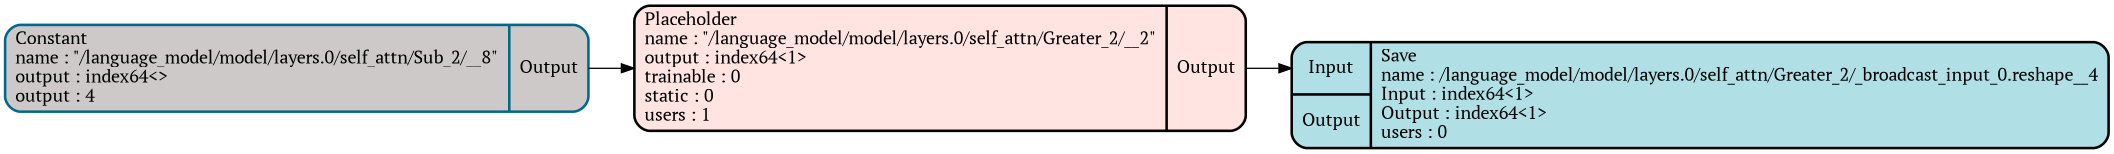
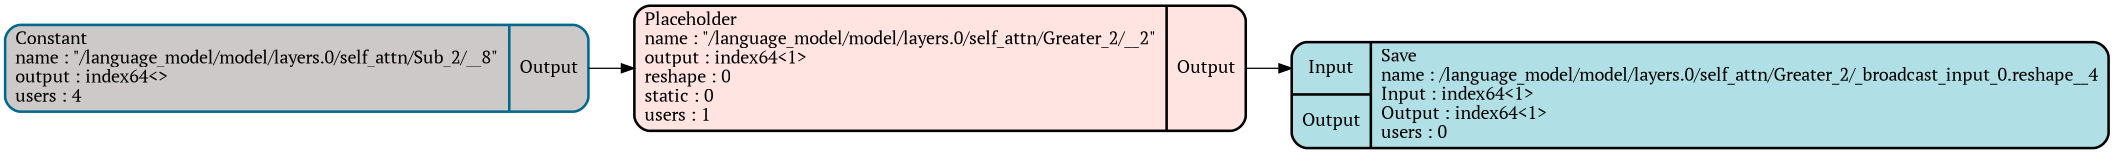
node "Placeholder": text "trainable : 0" -> "reshape : 0"
node "Constant": text "output : 4" -> "users : 4"
